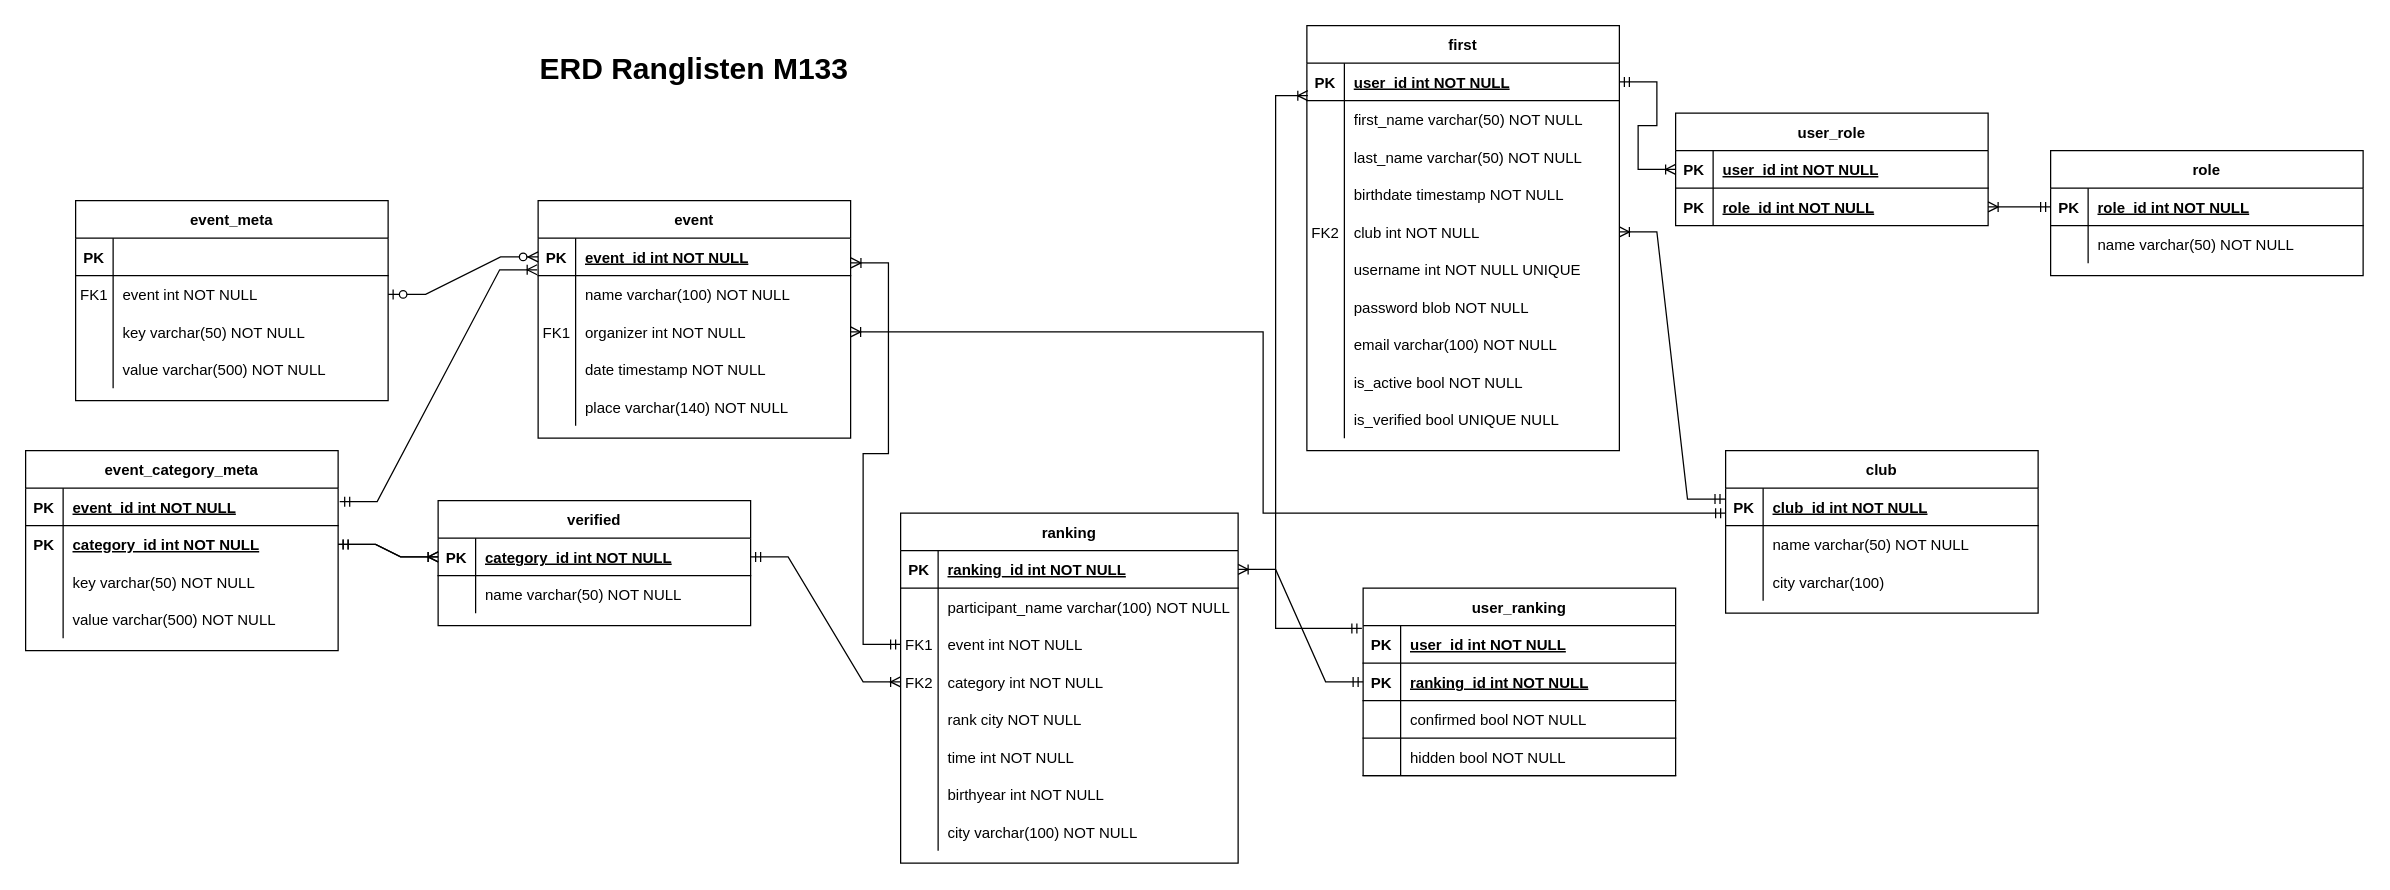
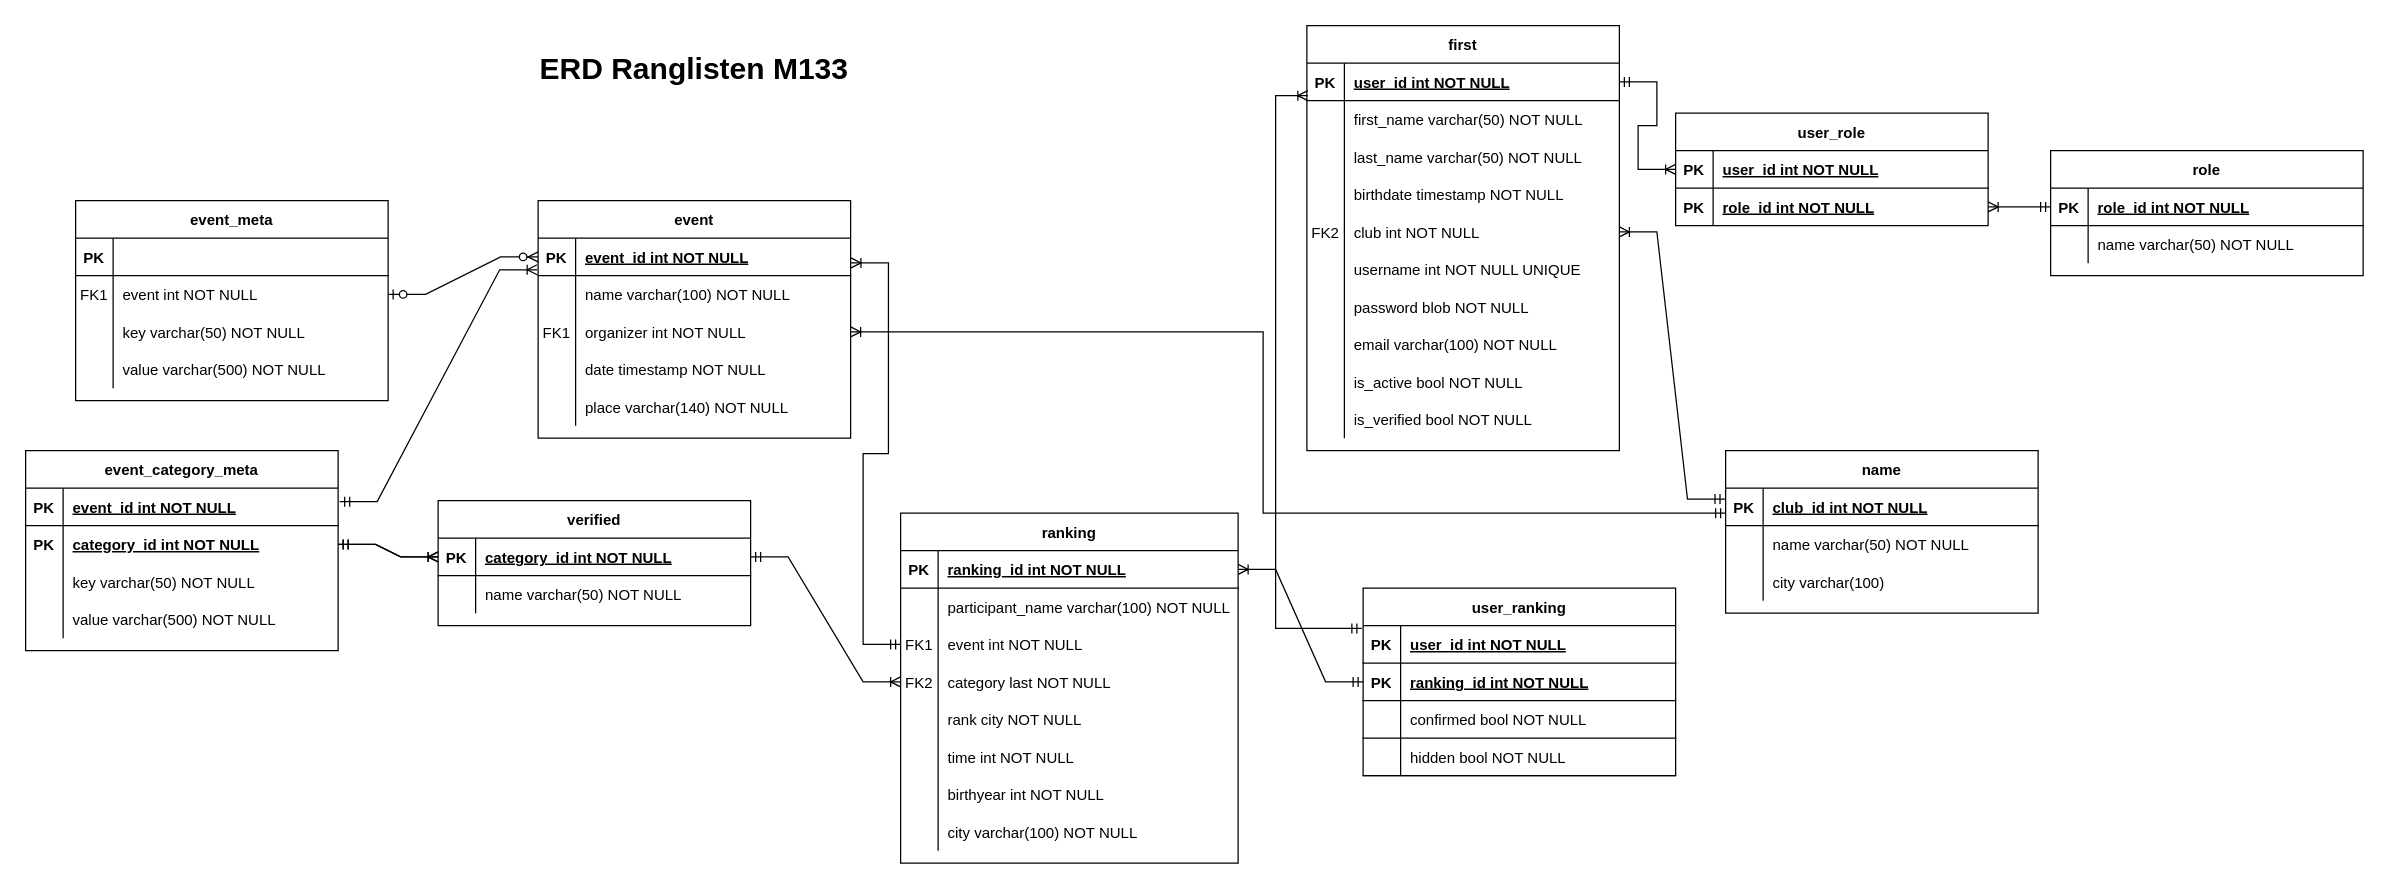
node "is_verified bool UNIQUE NULL": label "is_verified bool UNIQUE NULL" -> "is_verified bool NOT NULL"
node "club": label "club" -> "name"
node "category int NOT NULL": label "category int NOT NULL" -> "category last NOT NULL"
